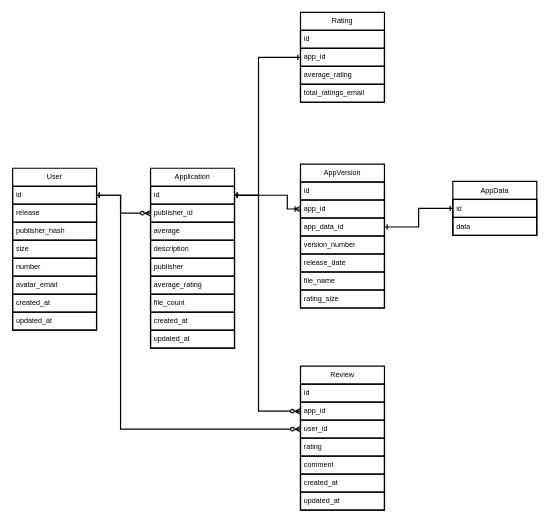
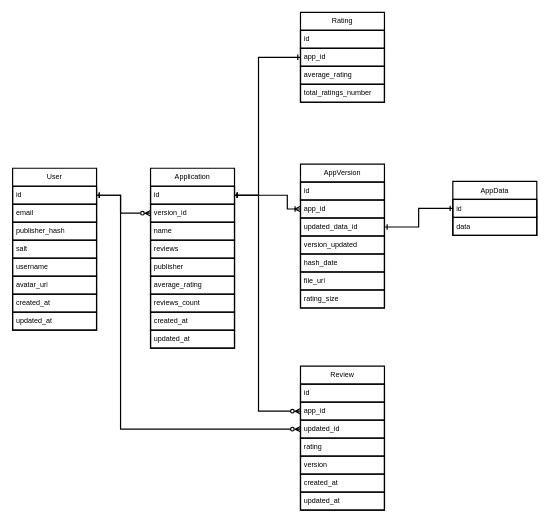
node "total_ratings_email": label "total_ratings_email" -> "total_ratings_number"
node "release": label "release" -> "email"
node "publisher_id": label "publisher_id" -> "version_id"
node "app_data_id": label "app_data_id" -> "updated_data_id"
node "average": label "average" -> "name"
node "version_number": label "version_number" -> "version_updated"
node "size": label "size" -> "salt"
node "description": label "description" -> "reviews"
node "release_date": label "release_date" -> "hash_date"
node "number": label "number" -> "username"
node "file_name": label "file_name" -> "file_url"
node "avatar_email": label "avatar_email" -> "avatar_url"
node "file_count": label "file_count" -> "reviews_count"
node "user_id": label "user_id" -> "updated_id"
node "comment": label "comment" -> "version"
